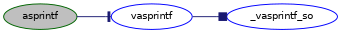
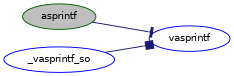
edge "vasprintf" -> "_vasprintf_so": reversed
